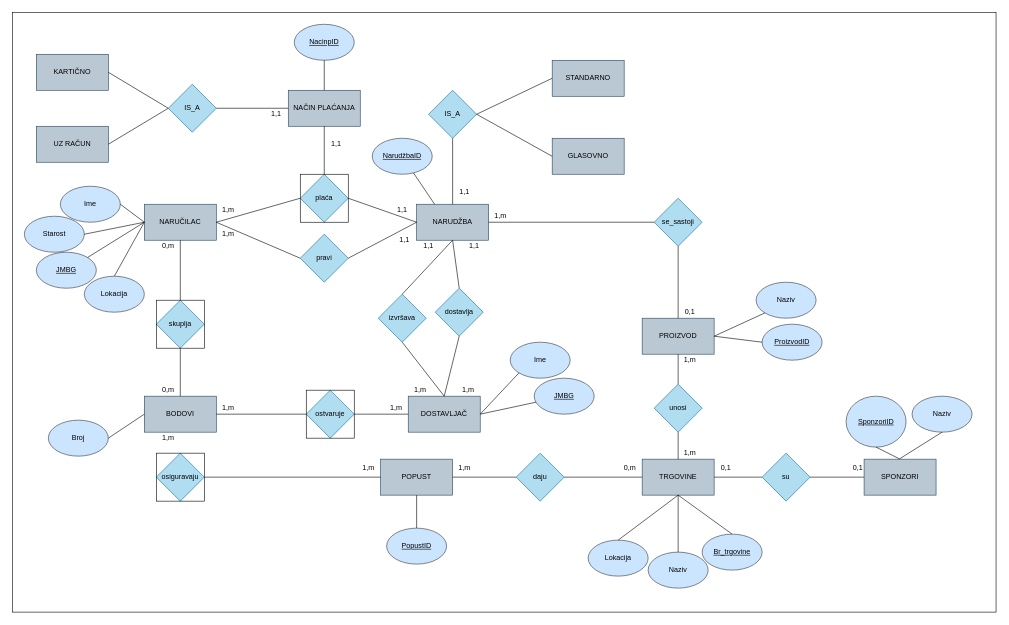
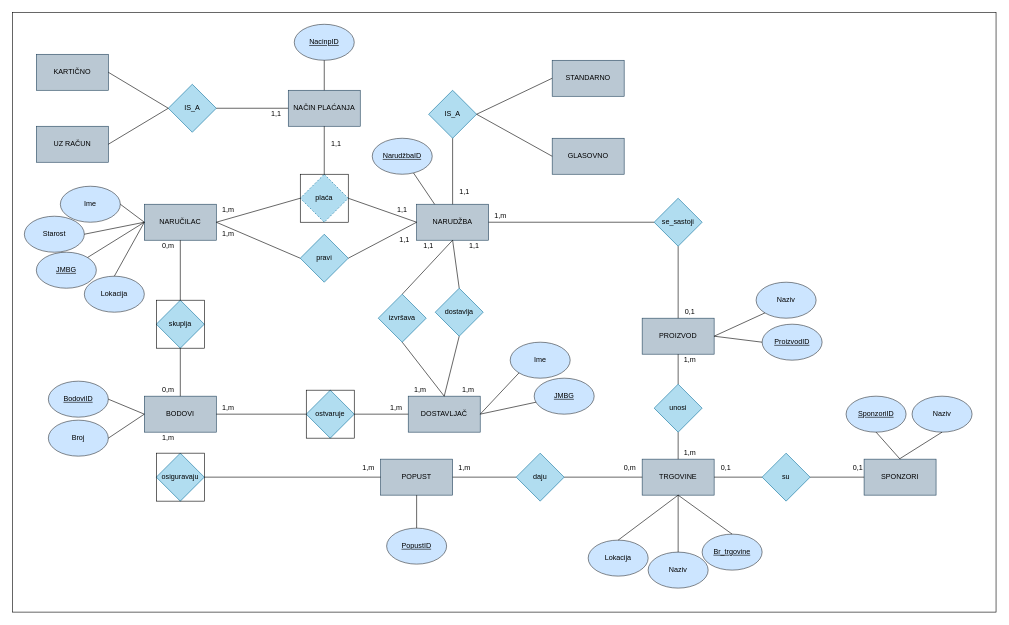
node "plaća": style solid -> dashed
node "BodoviID": added
edge "BodoviID" -- "BODOVI": added
node "SponzoriID": size 60x51 -> 60x36
